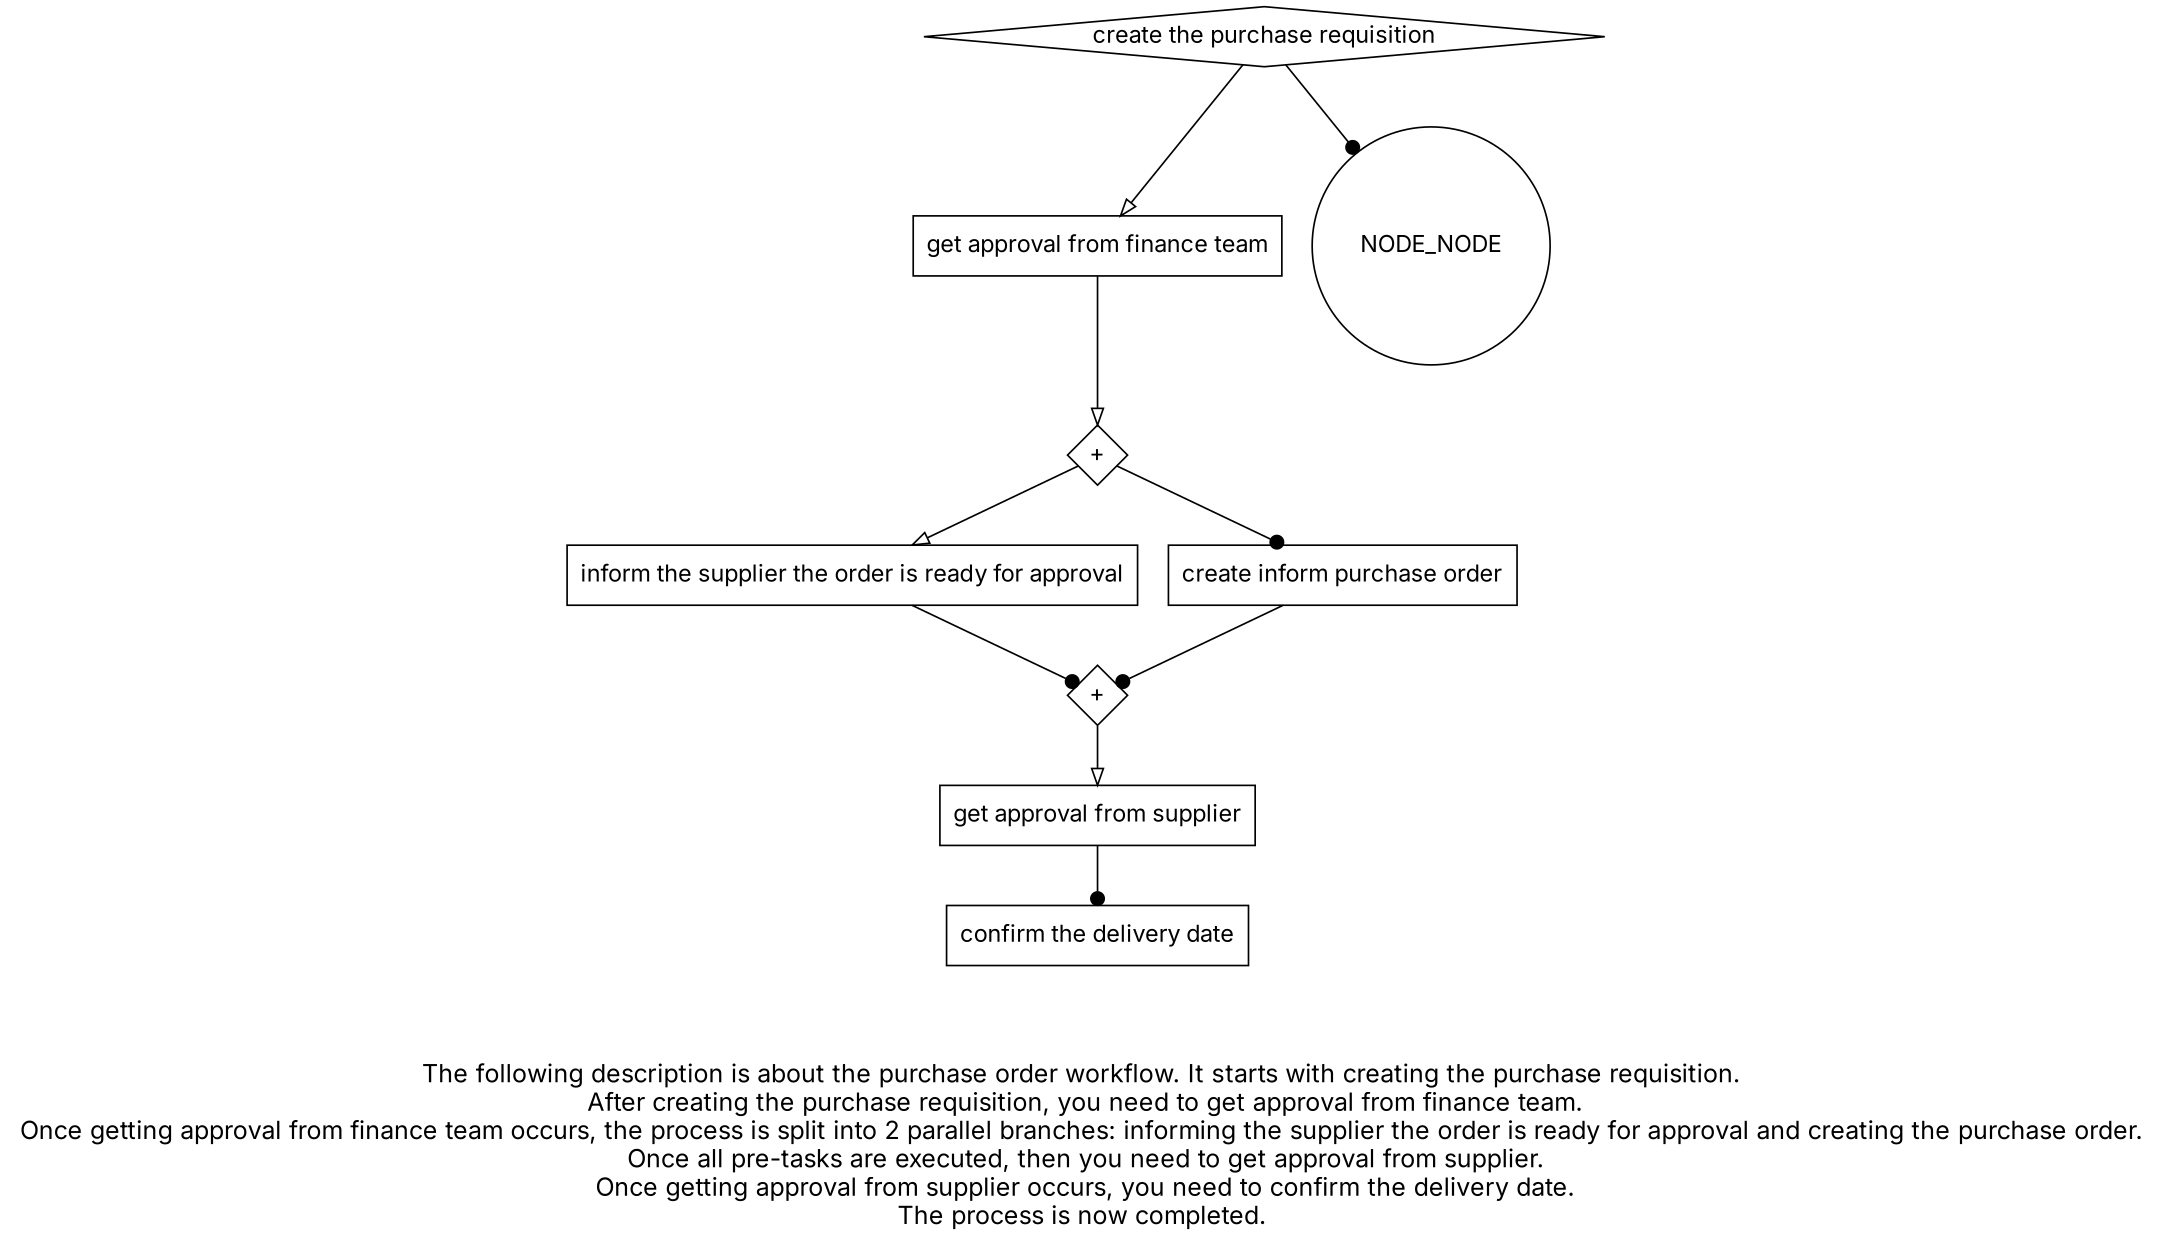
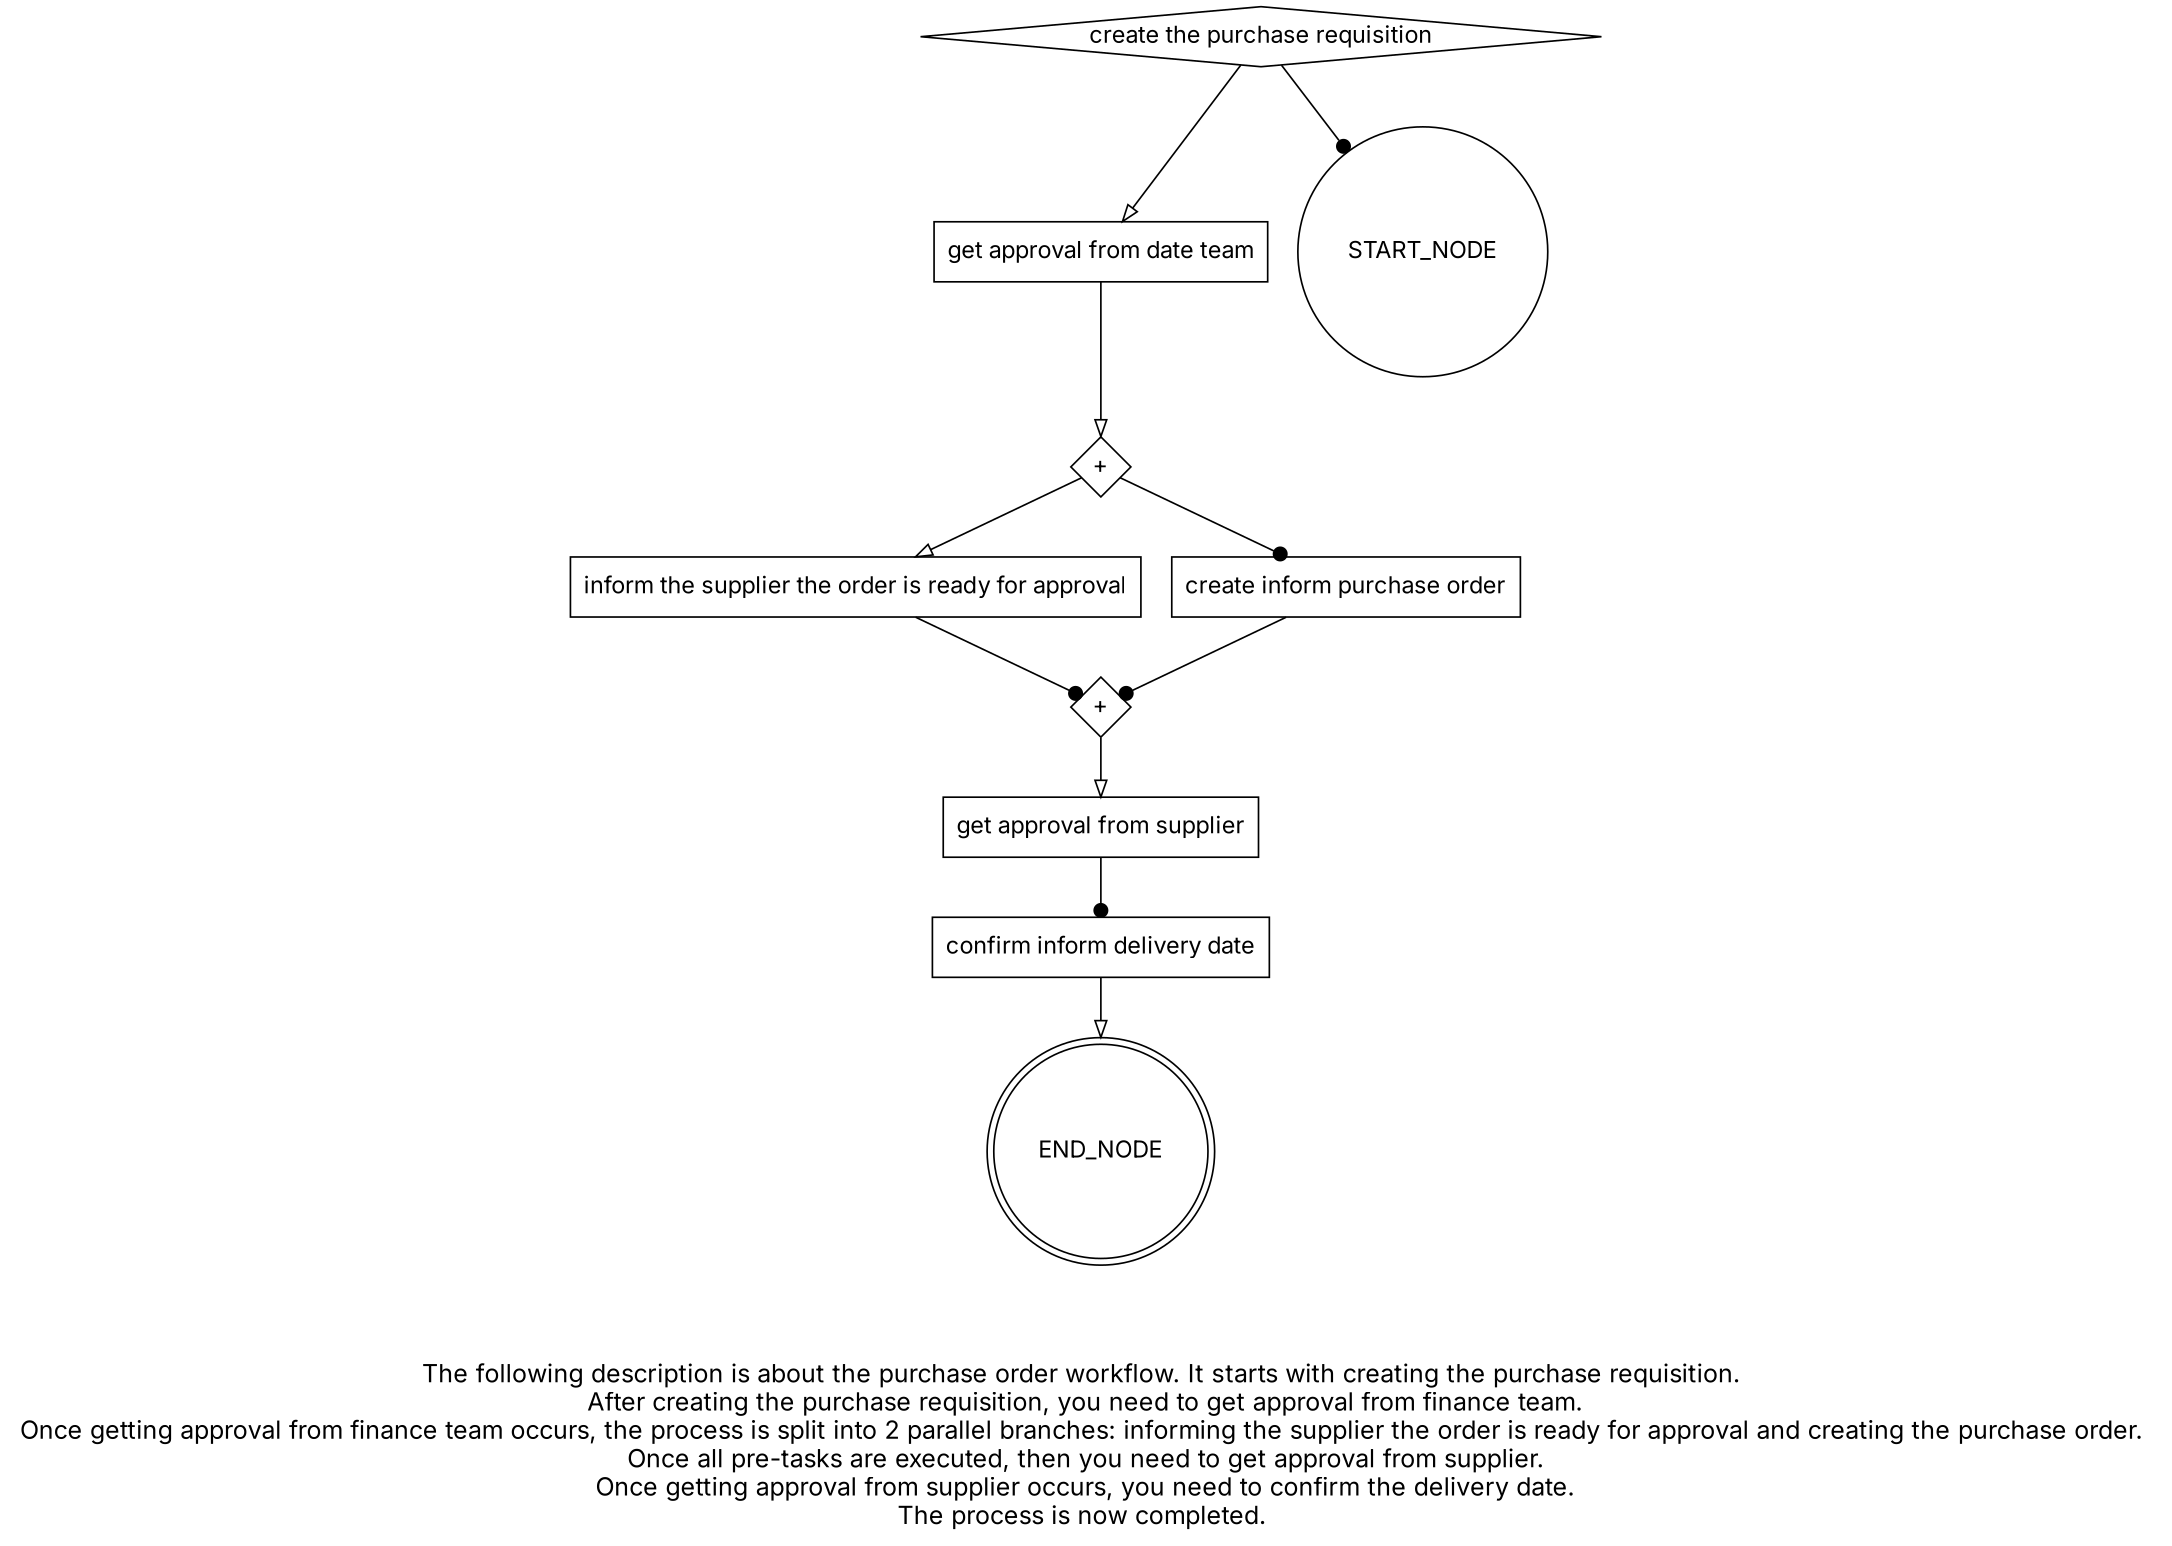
node "get approval from finance team": label "get approval from finance team" -> "get approval from date team"
node "NODE_NODE": label "NODE_NODE" -> "START_NODE"
node "confirm the delivery date": label "confirm the delivery date" -> "confirm inform delivery date"
node "END_NODE": added
